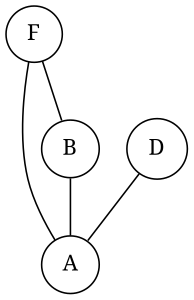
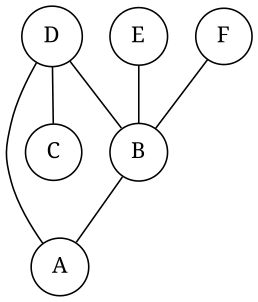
node "E": added
edge "D" -- "B": added
node "C": added
edge "F" -- "A": removed
